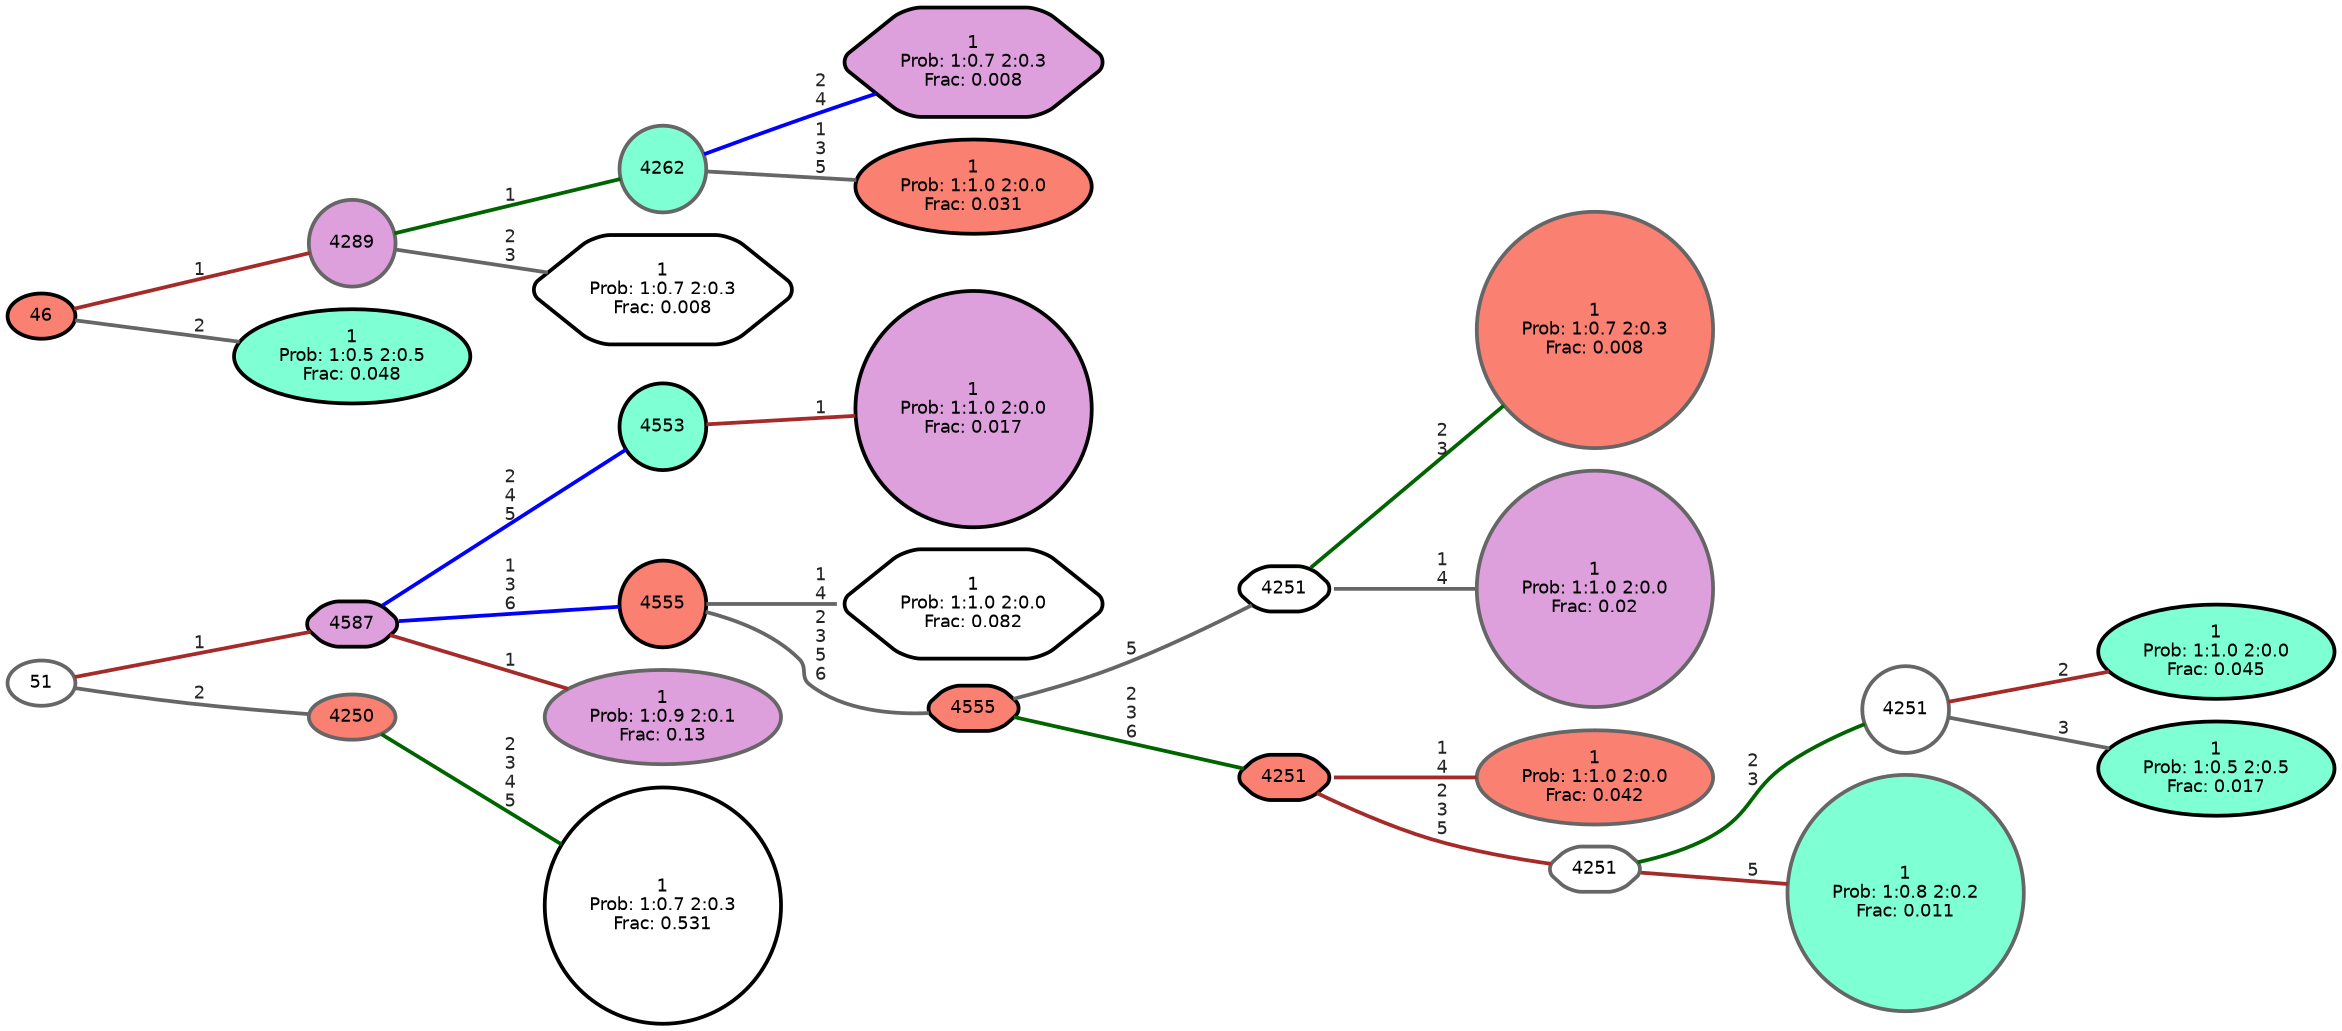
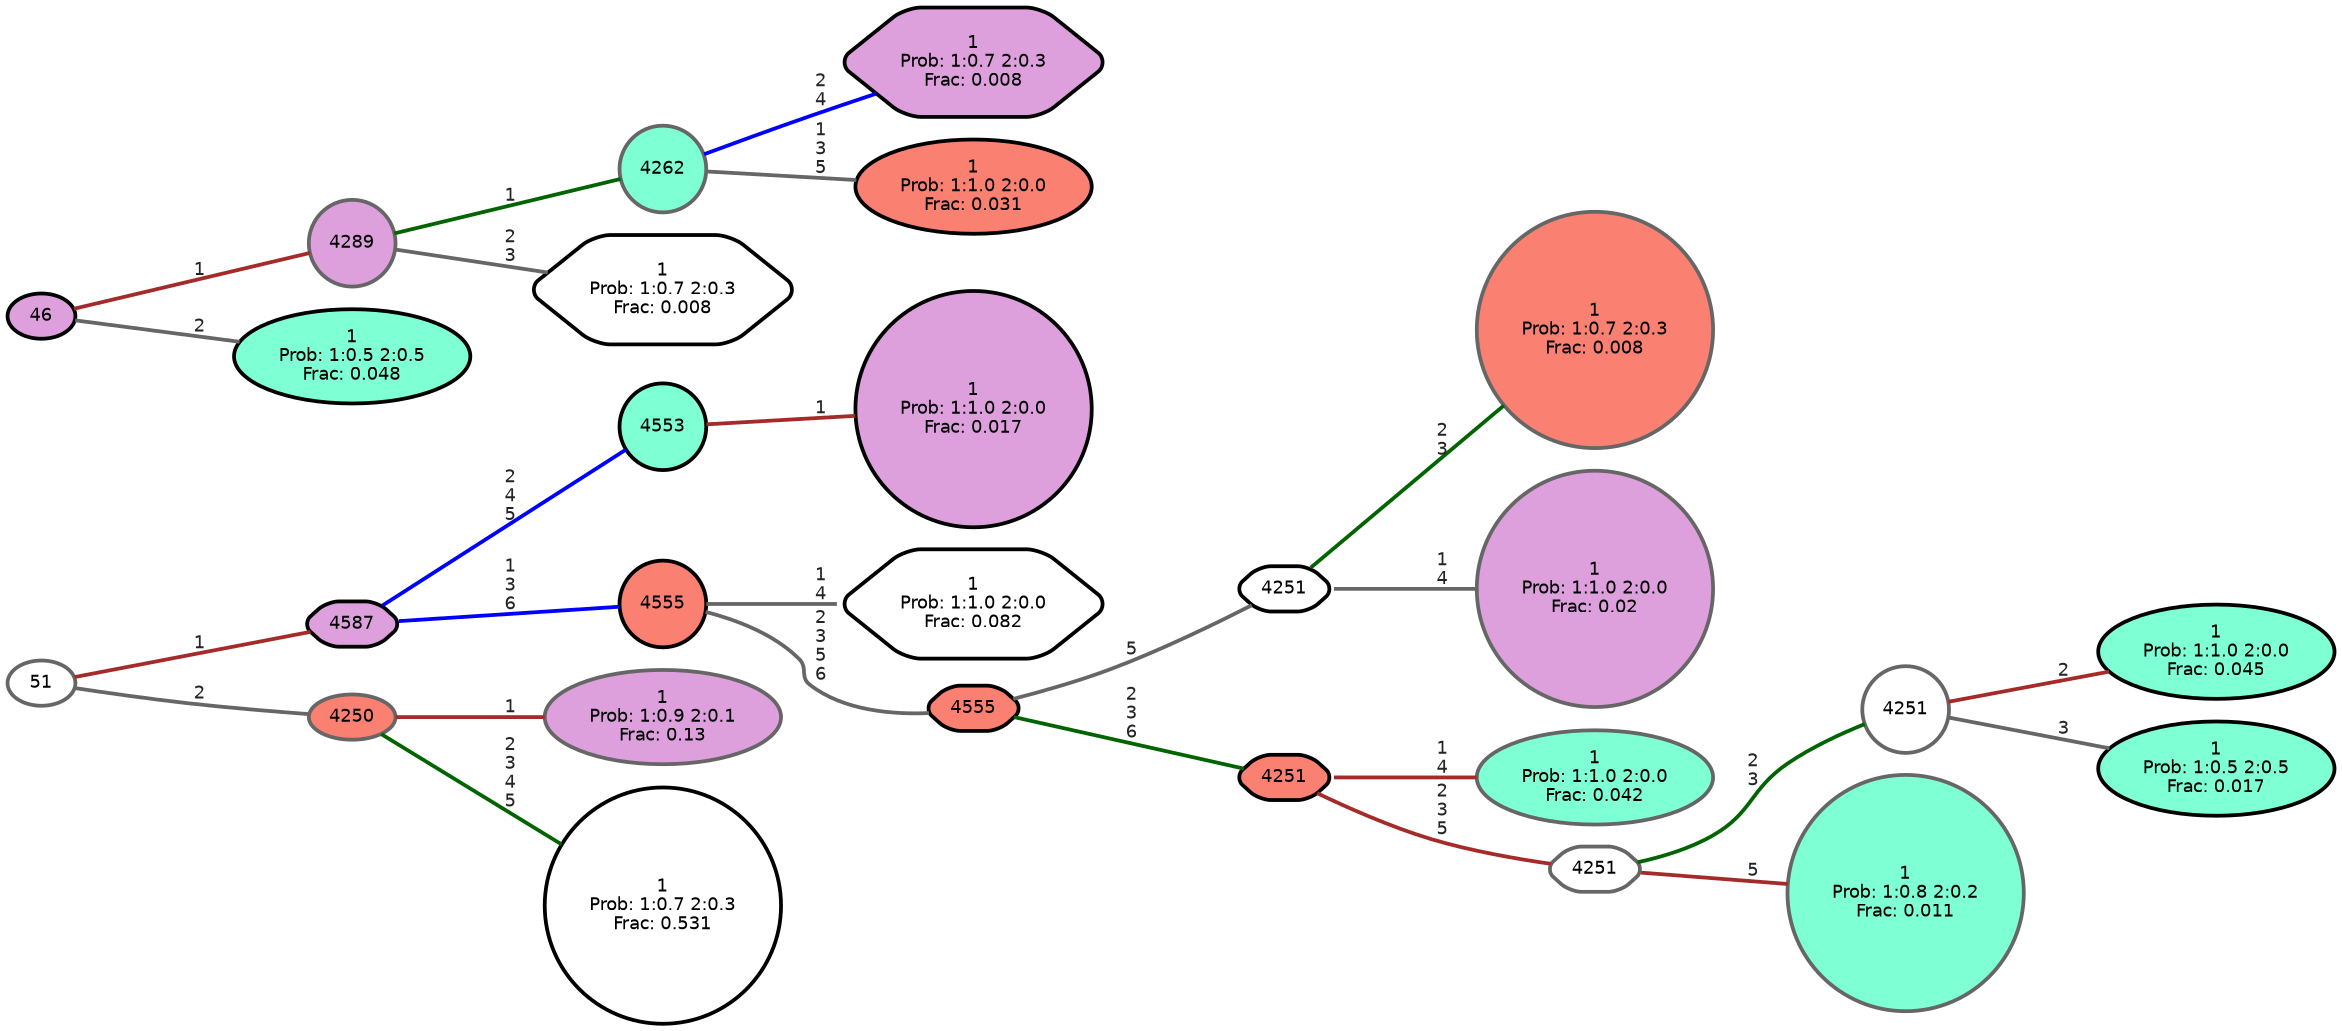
node "46": fillcolor salmon -> plum
edge "4587" -- "1 Prob: 1:0.9 2:0.1 Frac: 0.13": now "4250" -- "1 Prob: 1:0.9 2:0.1 Frac: 0.13"
node "1 Prob: 1:1.0 2:0.0 Frac: 0.042": fillcolor salmon -> aquamarine
